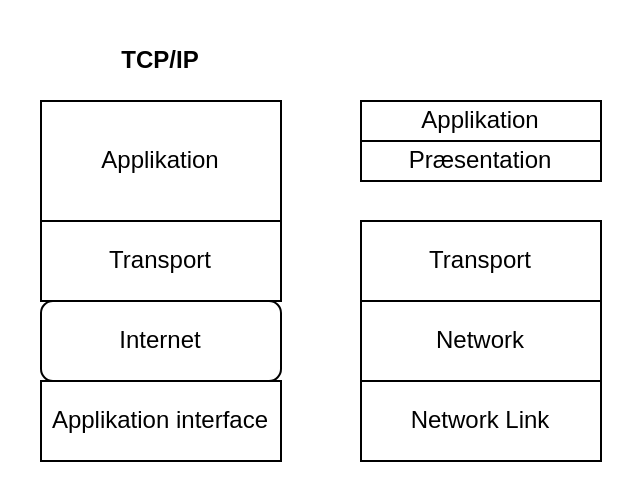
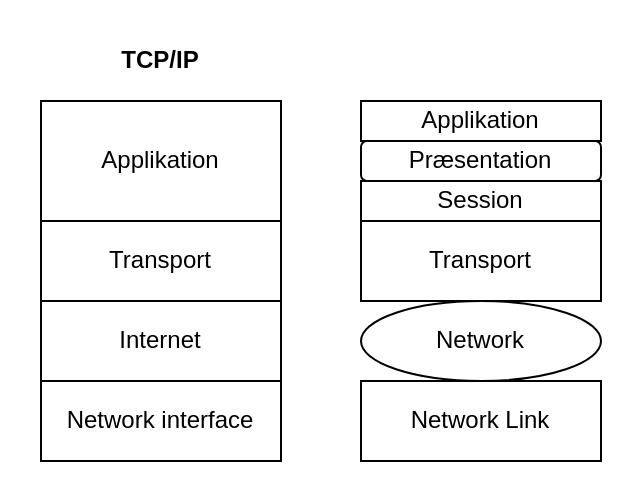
node "Præsentation": shape rectangle -> rounded rectangle
node "Session": added
node "Internet": shape rounded rectangle -> rectangle
node "Network": shape rectangle -> ellipse
node "Applikation interface": label "Applikation interface" -> "Network interface"
